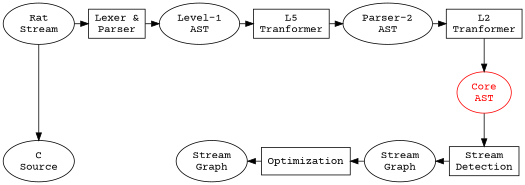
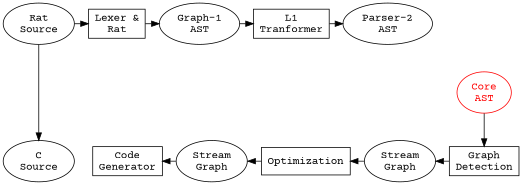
node "Rat Stream": label "Rat Stream" -> "Rat Source"
node "Lexer & Parser": label "Lexer & Parser" -> "Lexer & Rat"
node "Level-1 AST": label "Level-1 AST" -> "Graph-1 AST"
node "L5 Tranformer": label "L5 Tranformer" -> "L1 Tranformer"
node "L2 Tranformer": removed
node "Code Generator": added
node "Stream Detection": label "Stream Detection" -> "Graph Detection"
